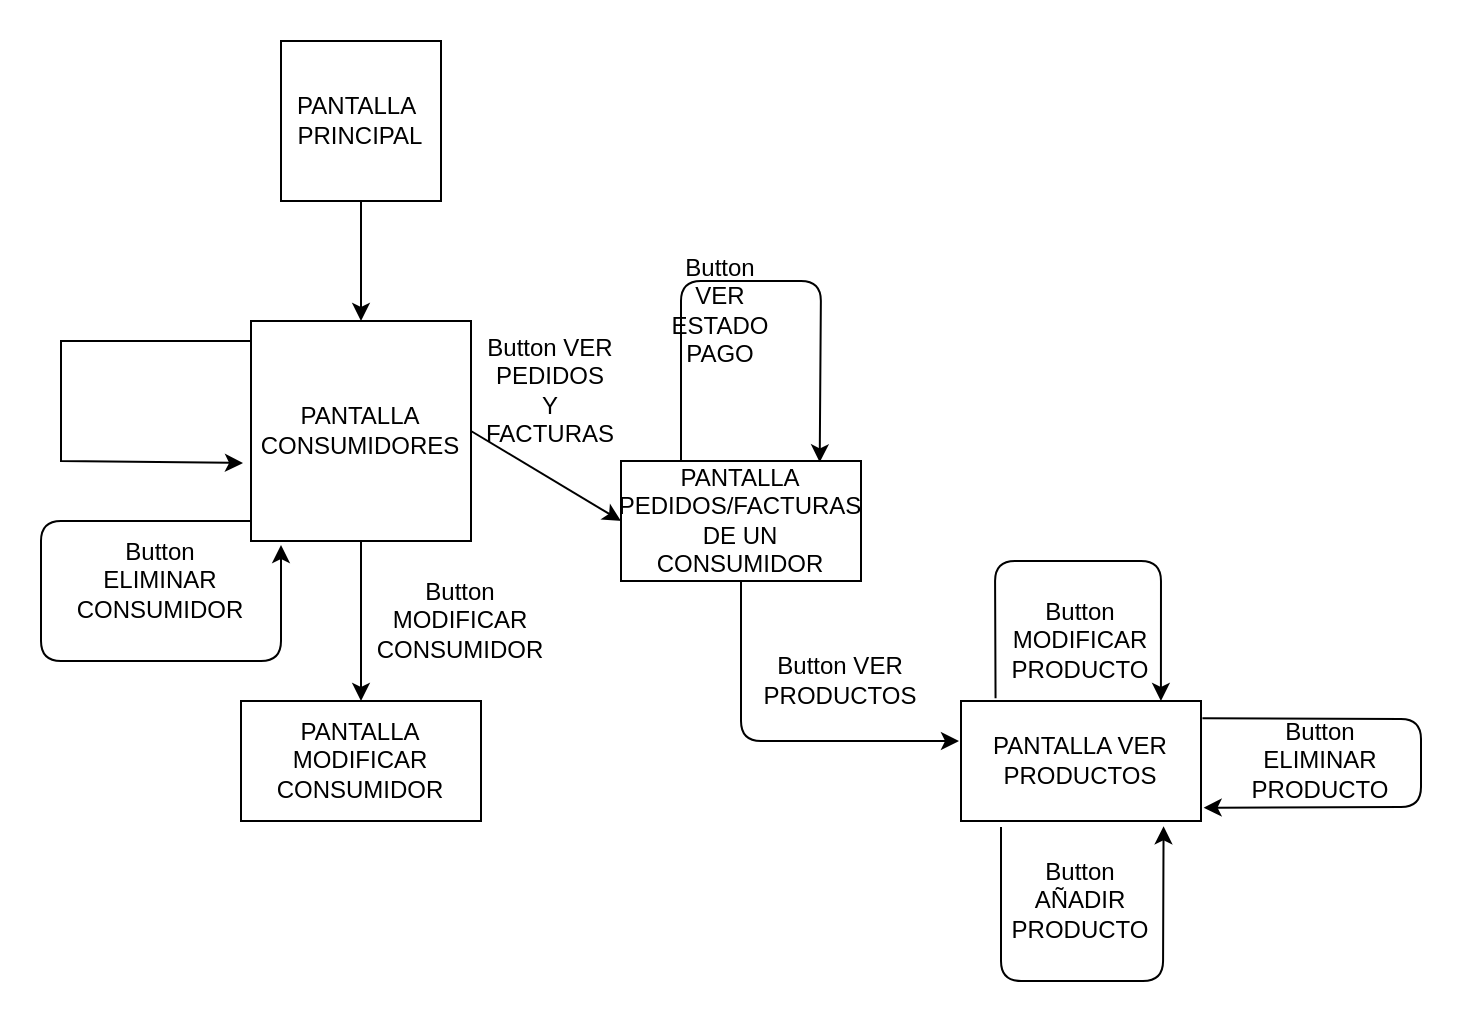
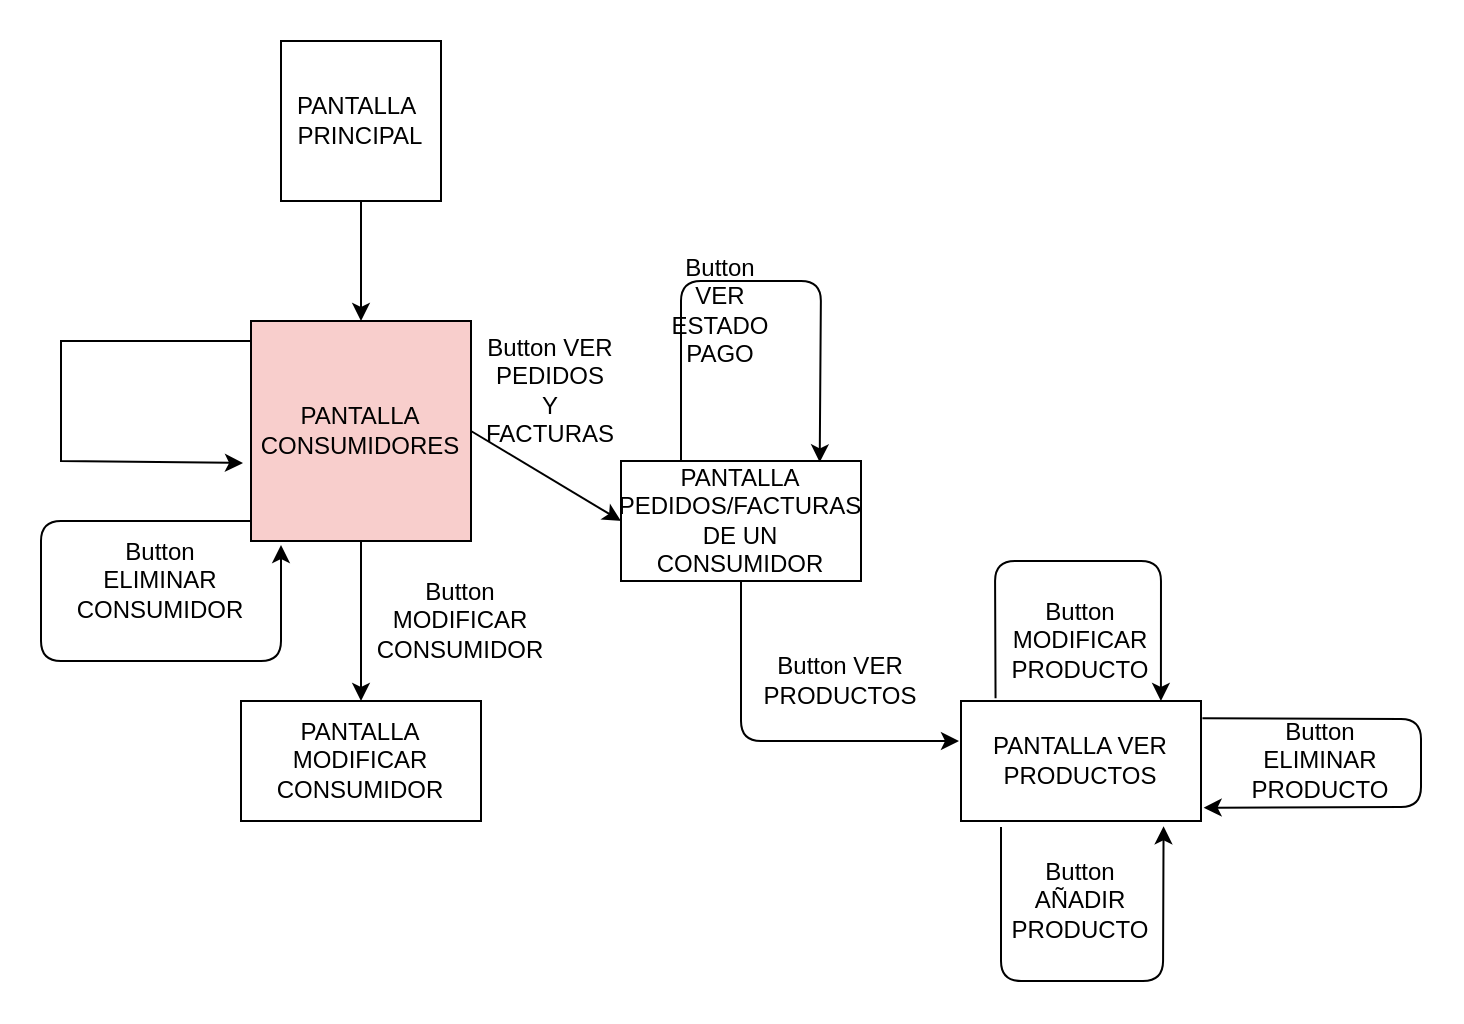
node "PANTALLA CONSUMIDORES": fillcolor #ffffff -> #f8cecc
